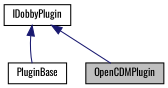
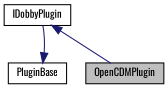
edge "PluginBase" -> "IDobbyPlugin": reversed
